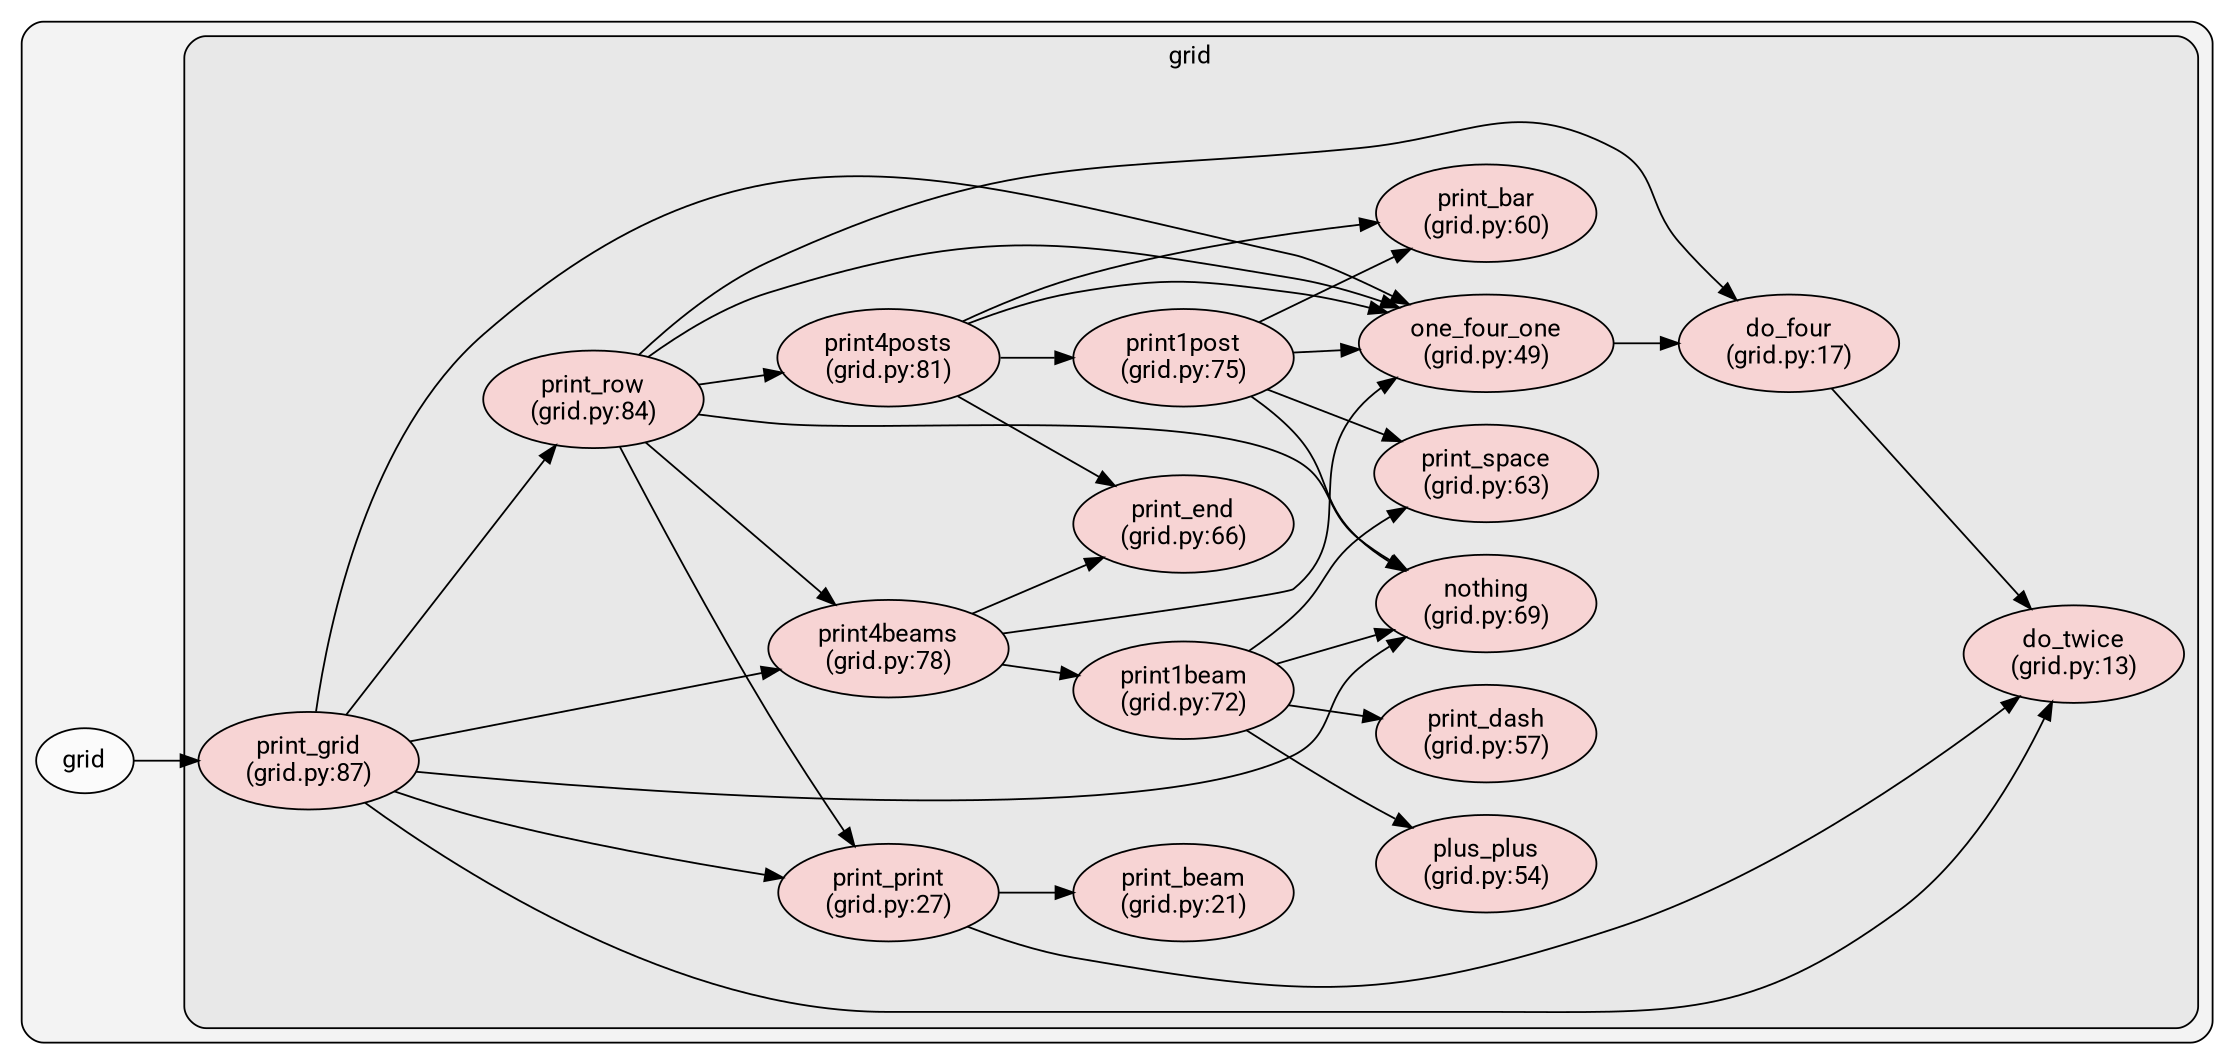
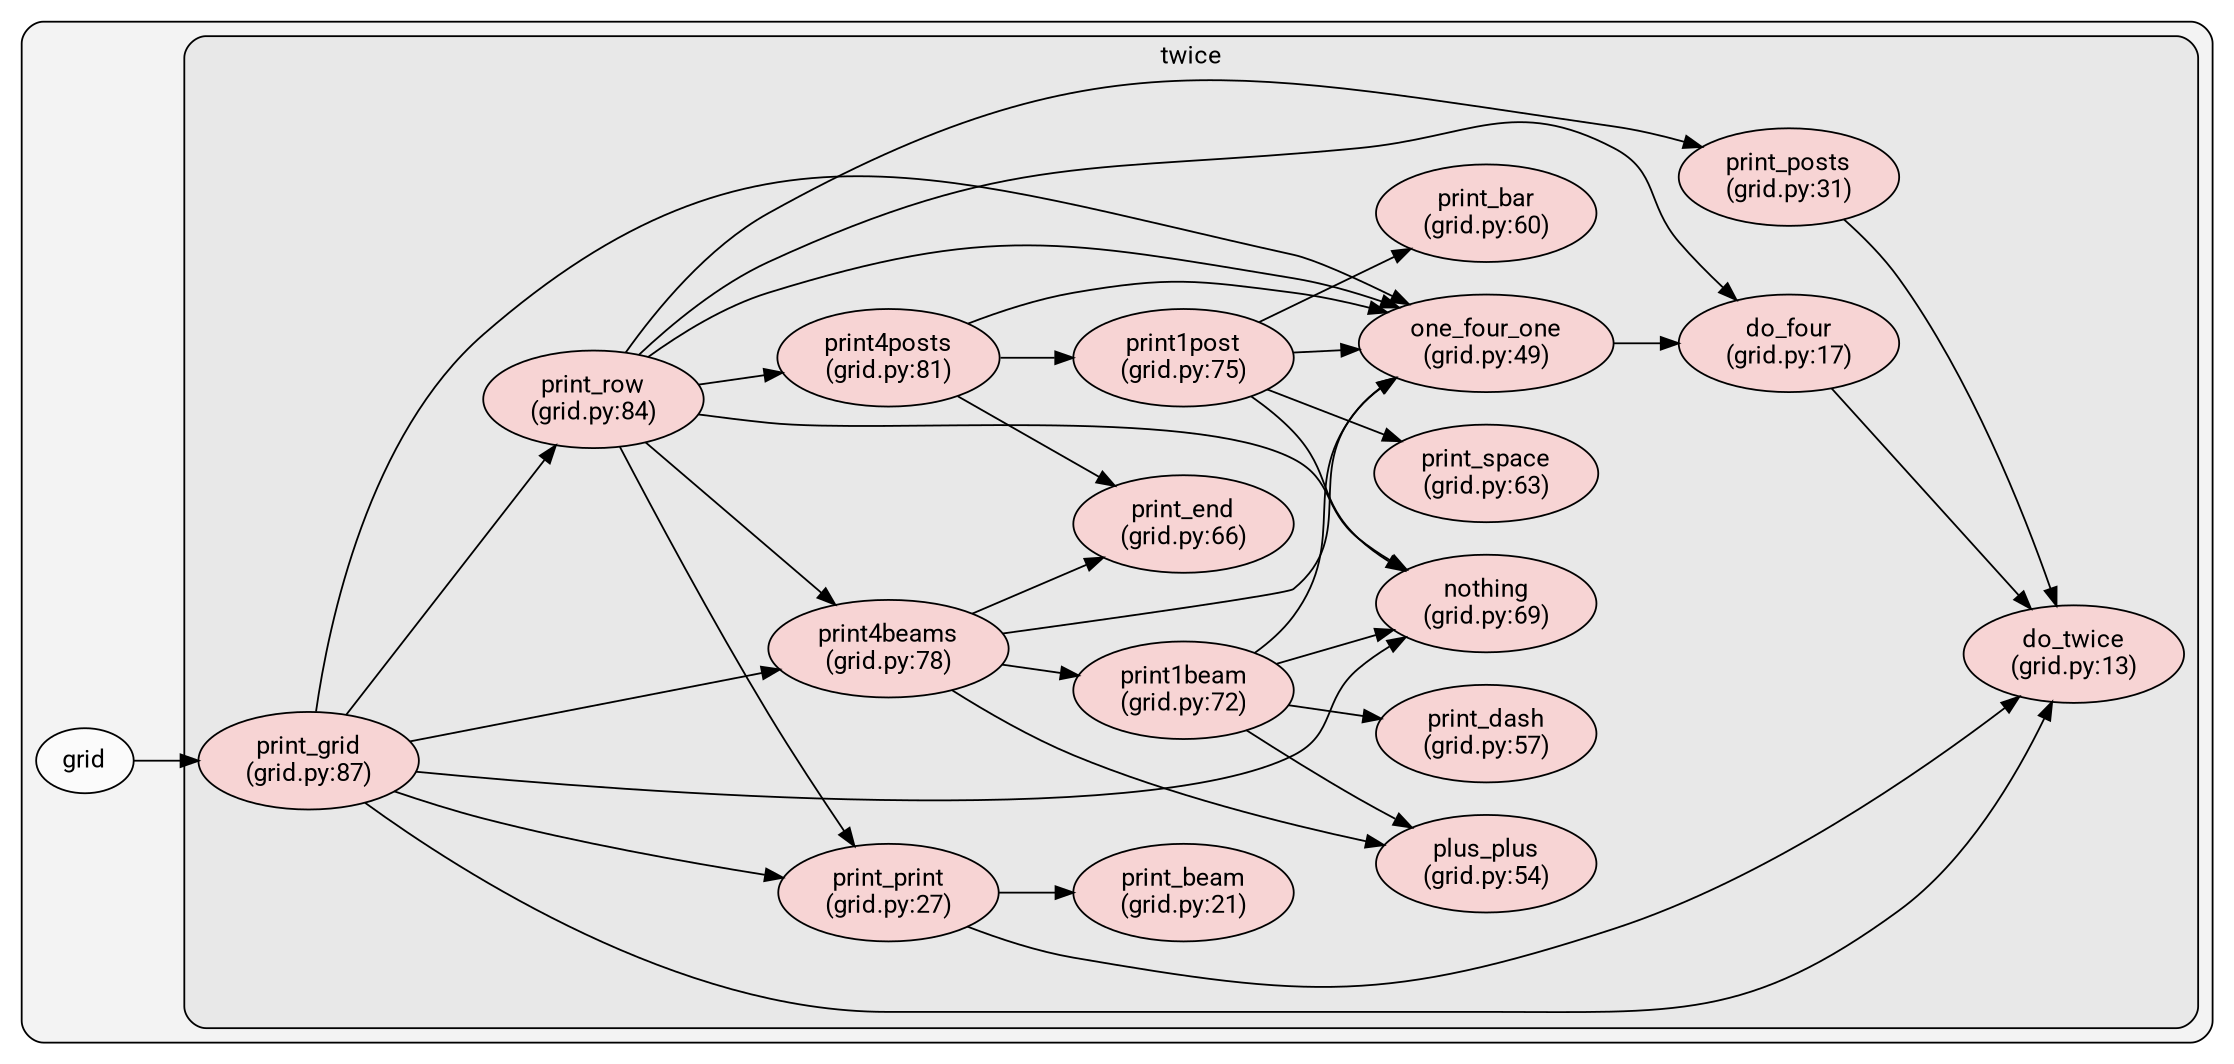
cluster "grid": label "grid" -> "twice"
node "print_posts (grid.py:31)": added
edge "print4posts (grid.py:81)" -> "print_bar (grid.py:60)": removed
edge "print1beam (grid.py:72)" -> "print_space (grid.py:63)": now "print1beam (grid.py:72)" -> "one_four_one (grid.py:49)"
edge "print4beams (grid.py:78)" -> "plus_plus (grid.py:54)": added
